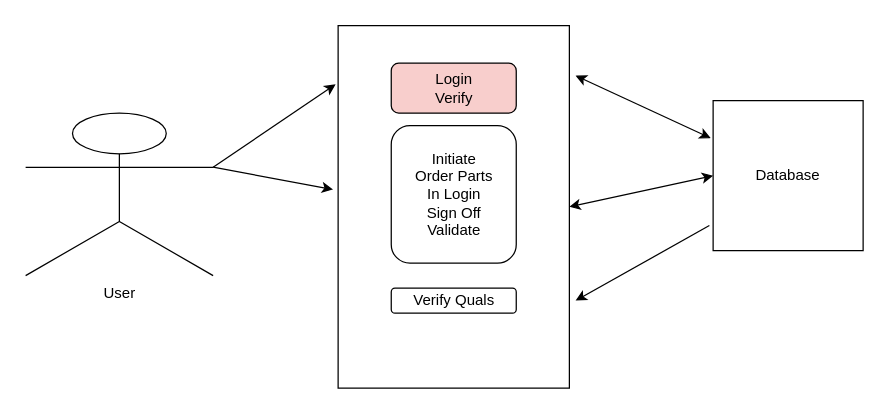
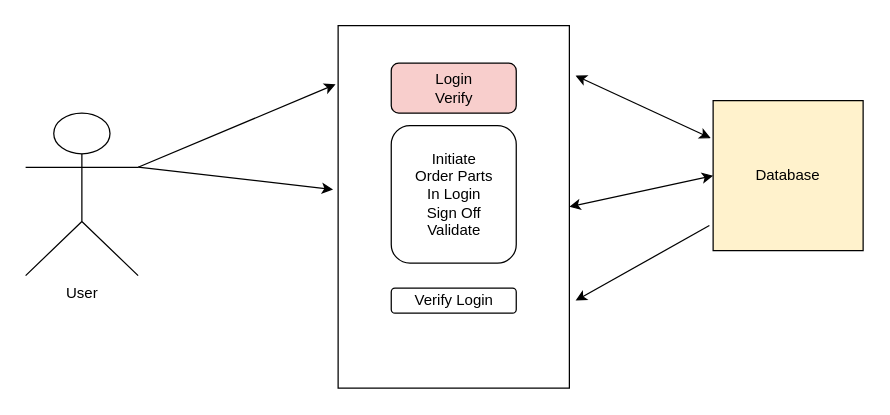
node "Database": fillcolor #ffffff -> #fff2cc
node "User": size 188x163 -> 113x163
node "Verify Quals": label "Verify Quals" -> "Verify Login"
